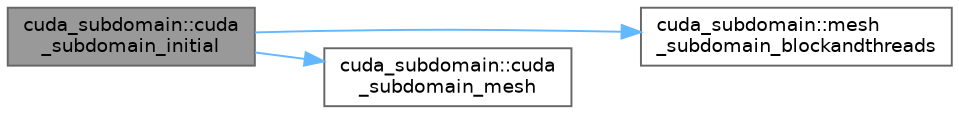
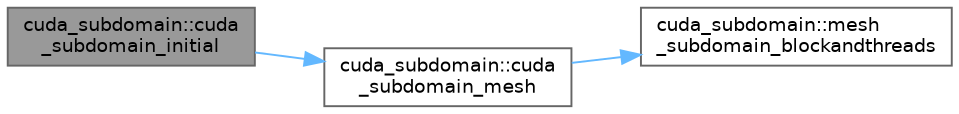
edge "cuda_subdomain::cuda _subdomain_initial" -> "cuda_subdomain::mesh _subdomain_blockandthreads": now "cuda_subdomain::cuda _subdomain_mesh" -> "cuda_subdomain::mesh _subdomain_blockandthreads"
